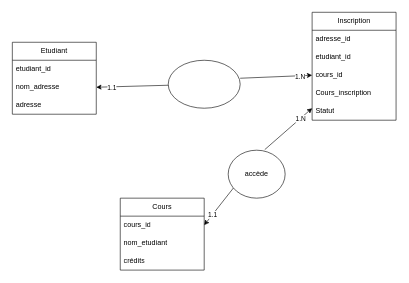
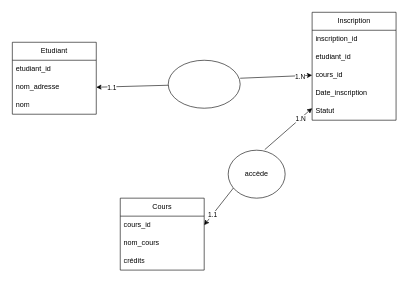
node "adresse_id": label "adresse_id" -> "inscription_id"
node "Cours_inscription": label "Cours_inscription" -> "Date_inscription"
node "adresse": label "adresse" -> "nom"
node "nom_etudiant": label "nom_etudiant" -> "nom_cours"
